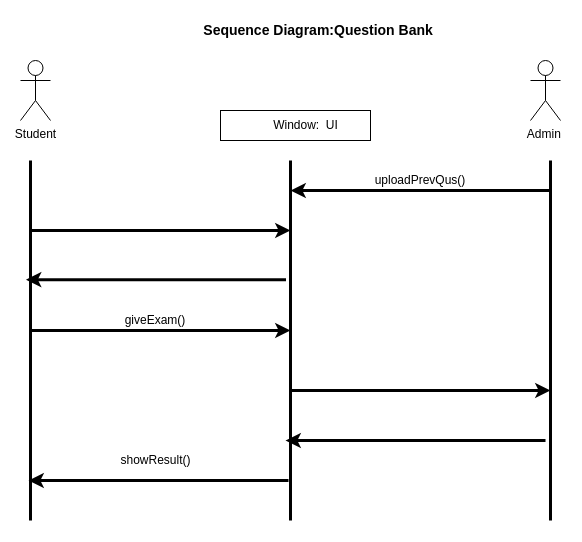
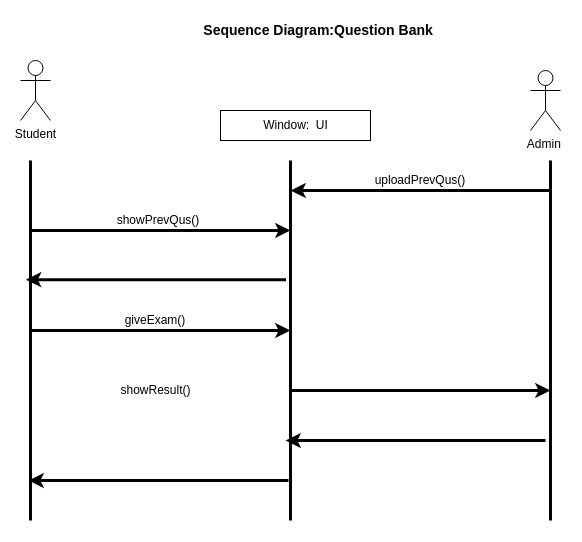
node "Admin": moved (546, 91) -> (546, 101)
node "Window: UI": moved (306, 126) -> (296, 126)
node "showPrevQus()": added
node "showResult()": moved (156, 461) -> (156, 391)
